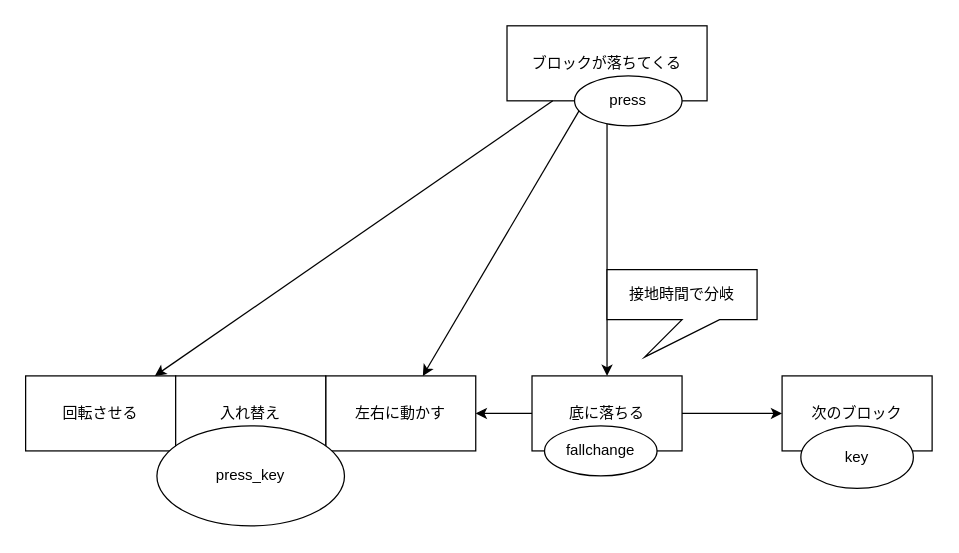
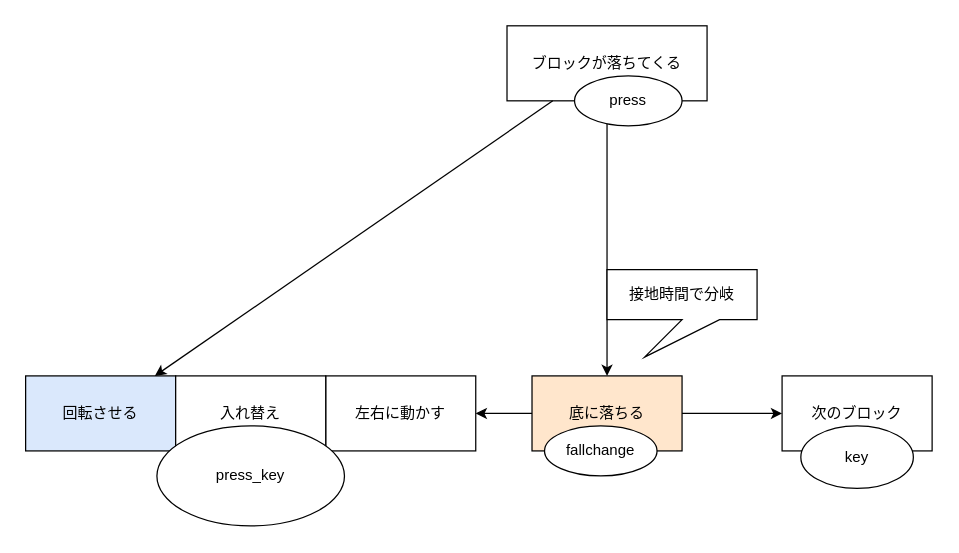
edge "ブロックが落ちてくる" -> "左右に動かす": removed
node "回転させる": fillcolor #ffffff -> #dae8fc
node "底に落ちる": fillcolor #ffffff -> #ffe6cc
